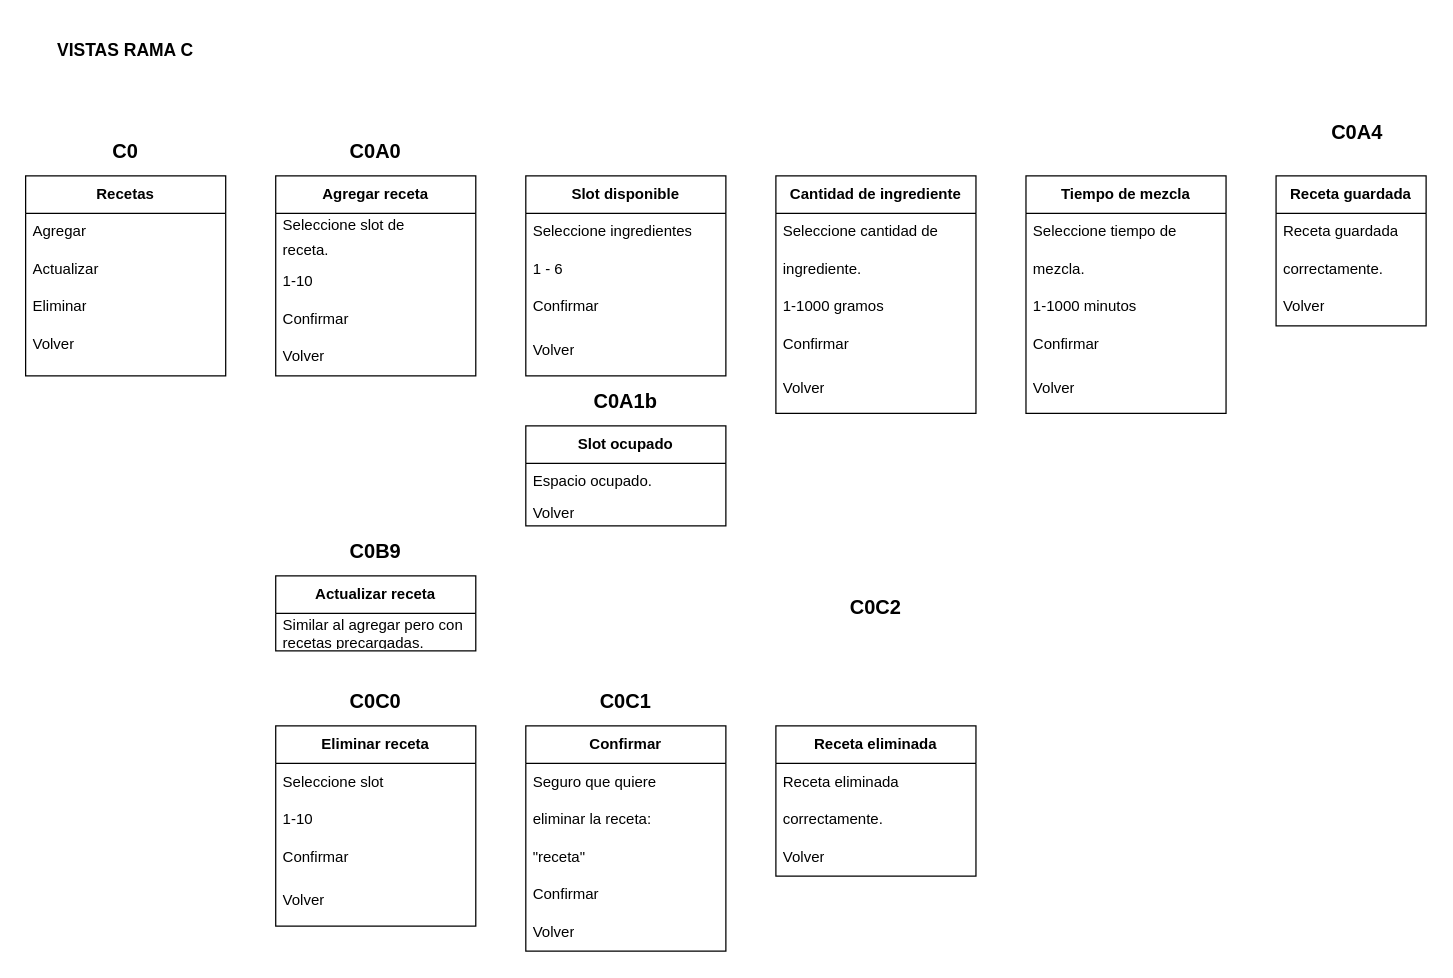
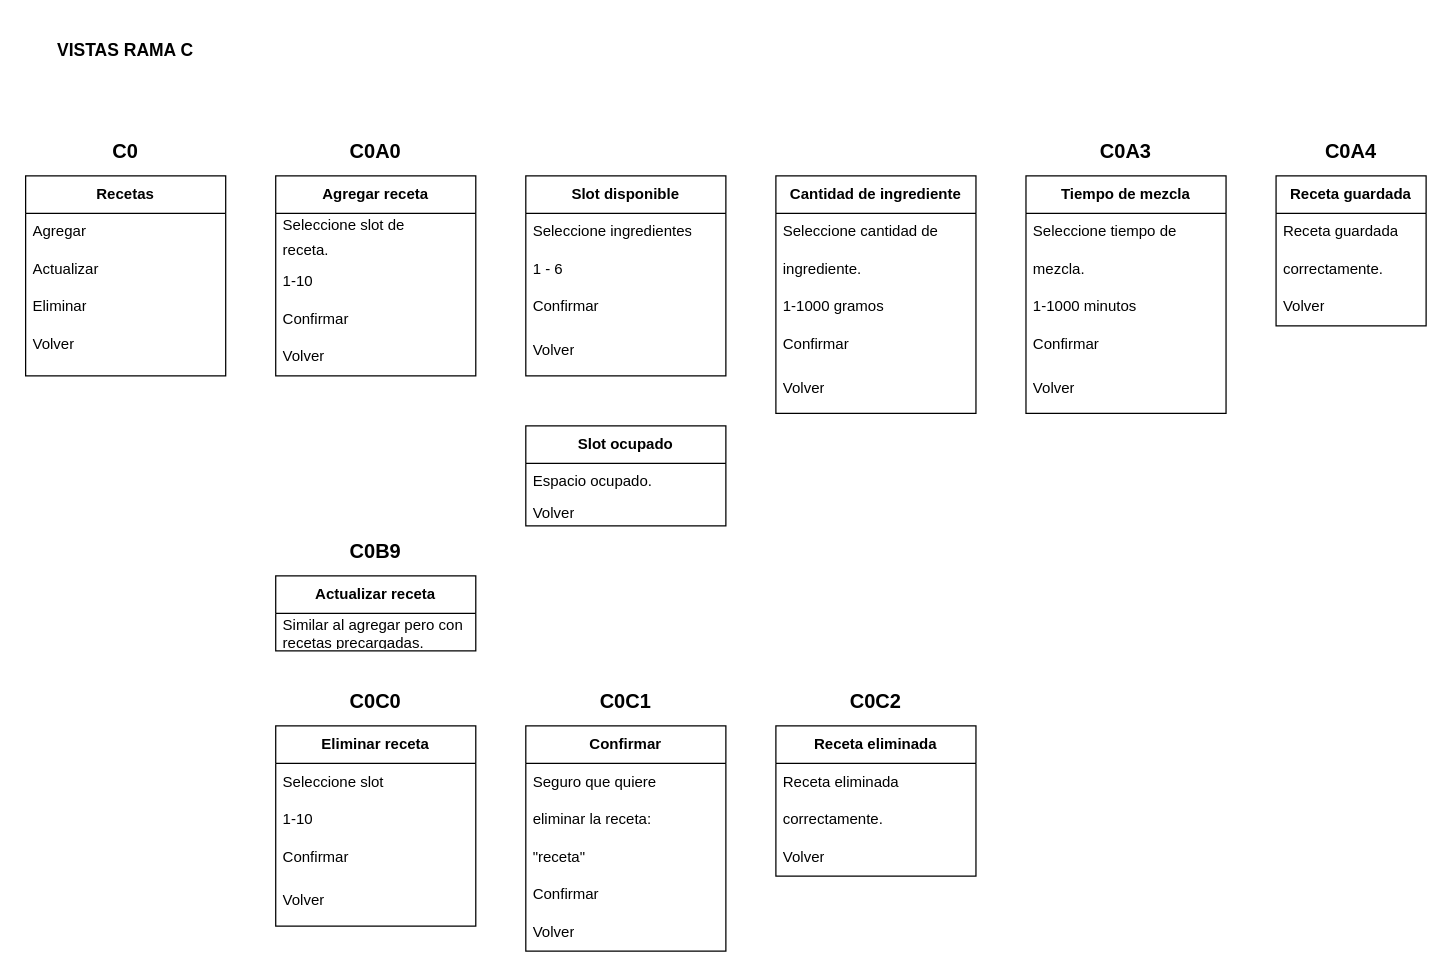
node "C0A4": moved (1357, 132) -> (1351, 151)
node "C0A3": added
node "C0A1b": removed
node "C0C2": moved (876, 607) -> (876, 701)
